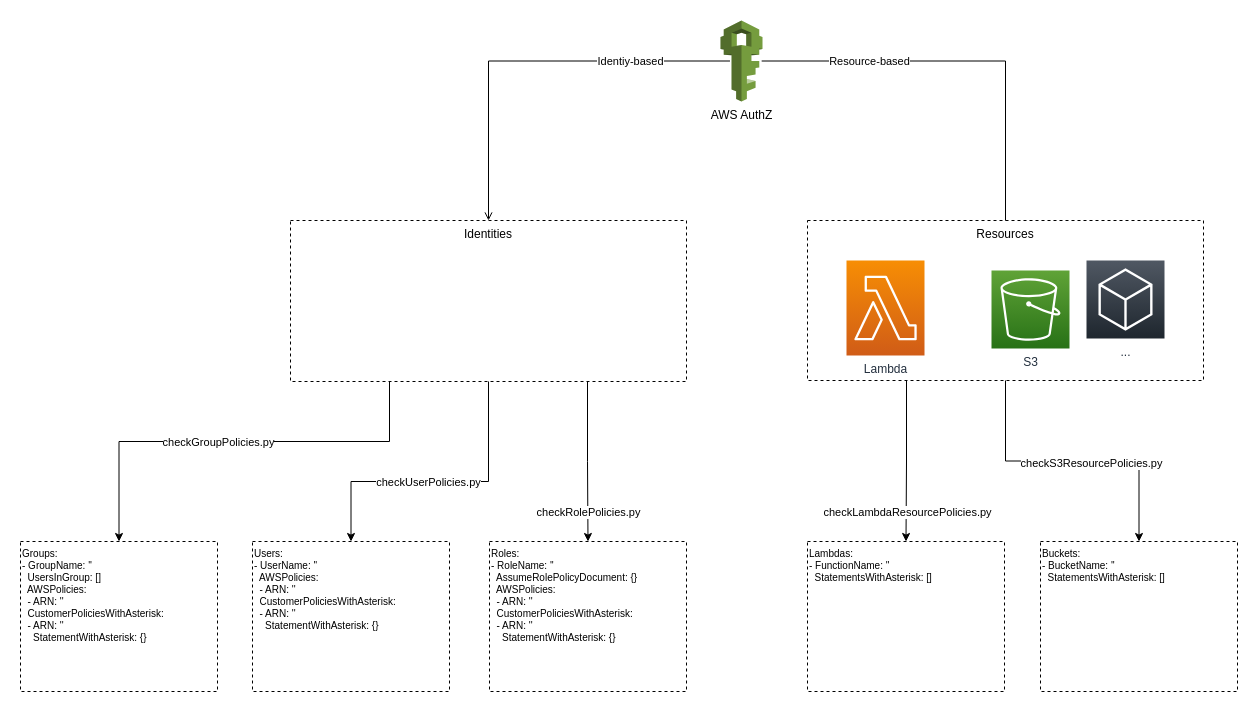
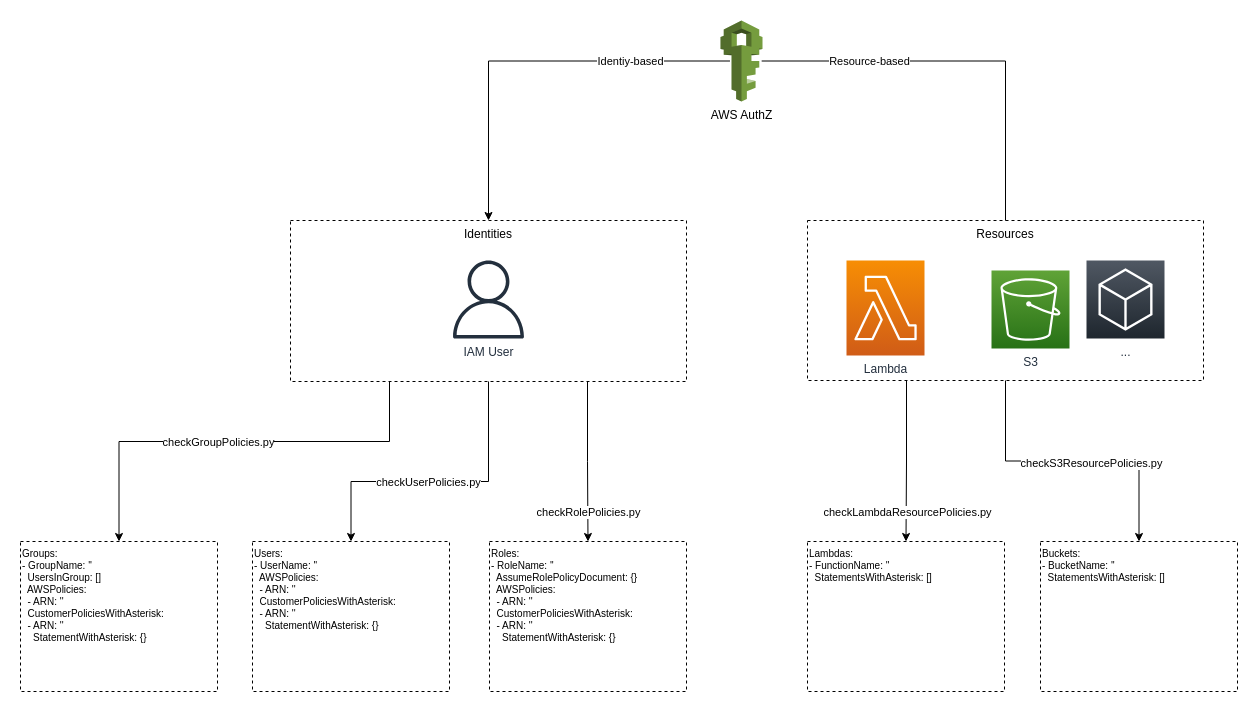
edge "AWS AuthZ" -> "Identities": arrowhead open -> classic
node "IAM User": added
